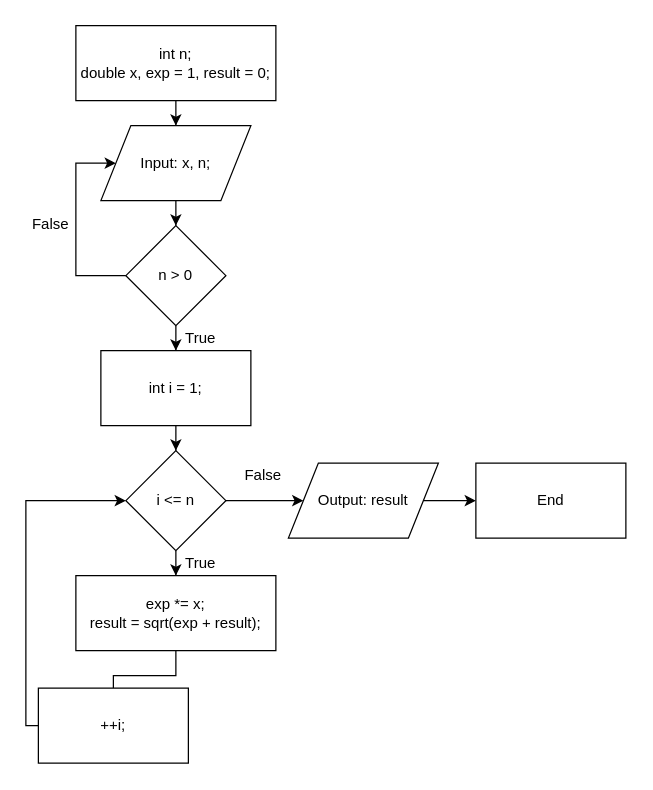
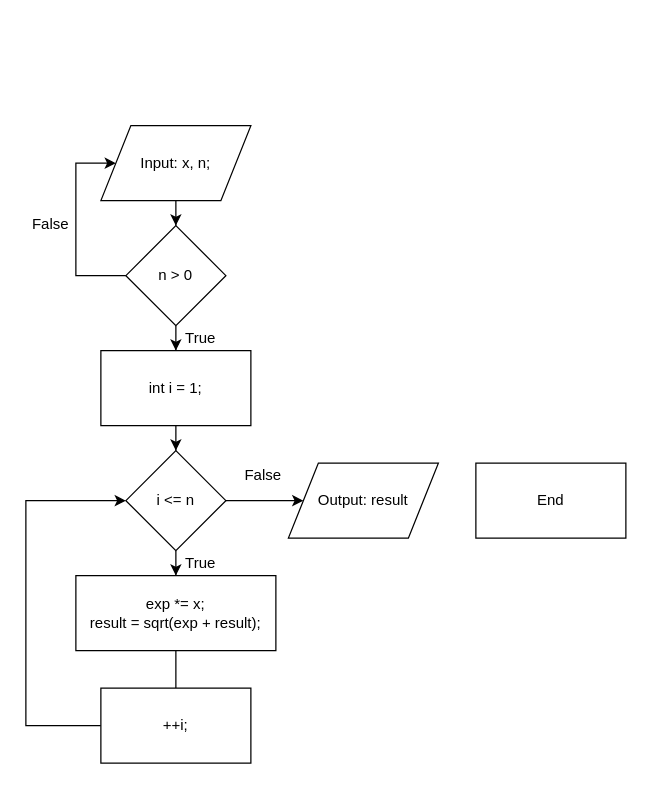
node "int n; double x, exp = 1, result = 0;": removed
edge "int n; double x, exp = 1, result = 0;" -> "Input: x, n;": removed
edge "Output: result" -> "End": removed
node "++i;": moved (113, 726) -> (176, 726)
